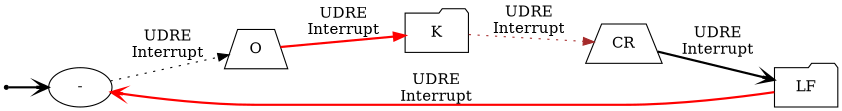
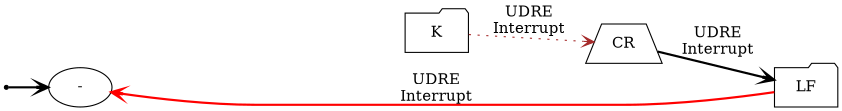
edge "K" -> "CR": arrowhead normal -> vee
node "O": removed
